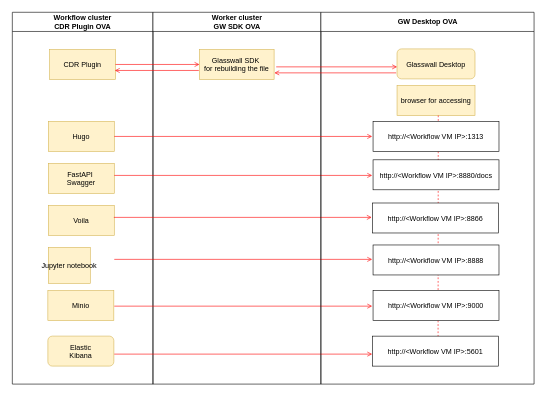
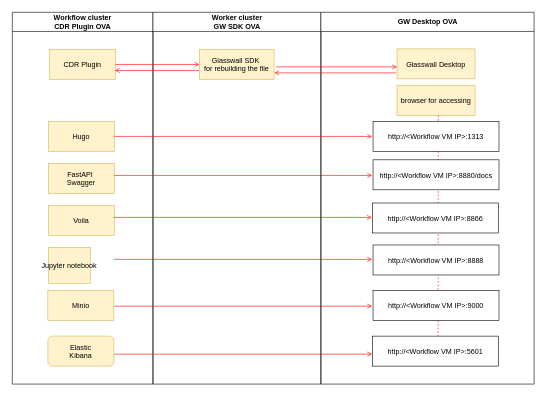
node "Glasswall Desktop": shape rounded rectangle -> rectangle
